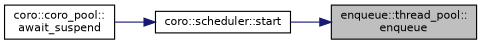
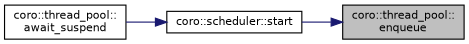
node "coro::coro_pool:: await_suspend": label "coro::coro_pool:: await_suspend" -> "coro::thread_pool:: await_suspend"
node "enqueue::thread_pool:: enqueue": label "enqueue::thread_pool:: enqueue" -> "coro::thread_pool:: enqueue"
